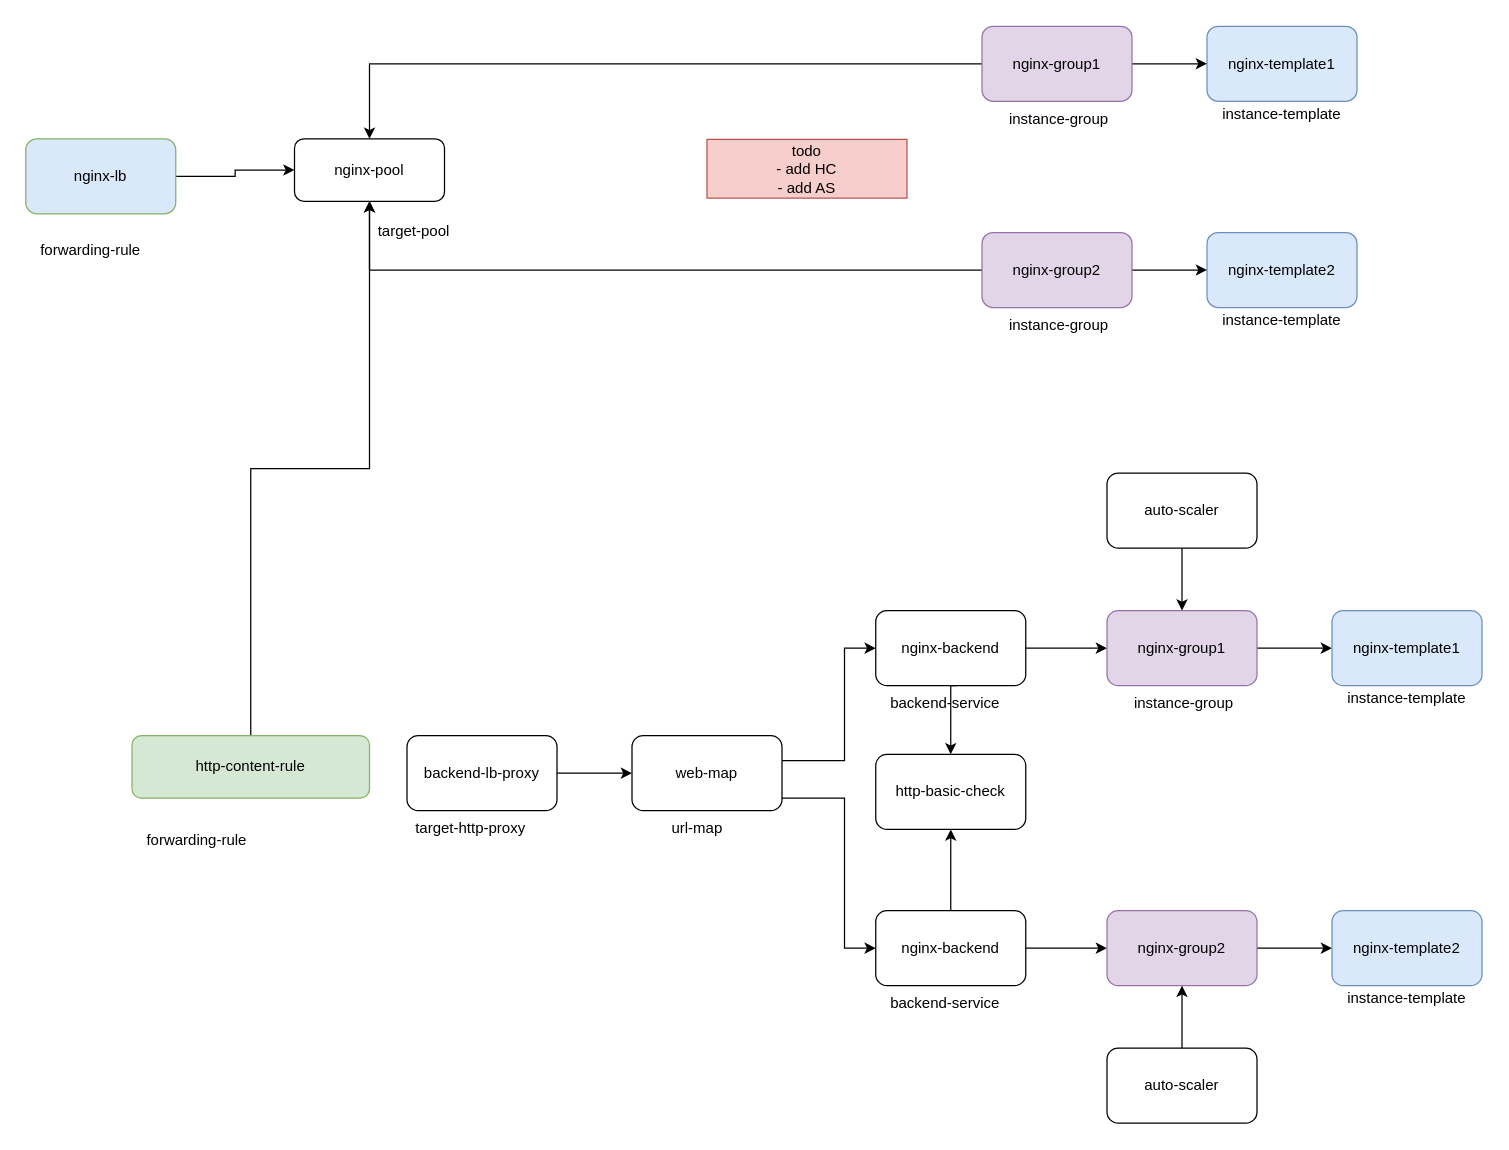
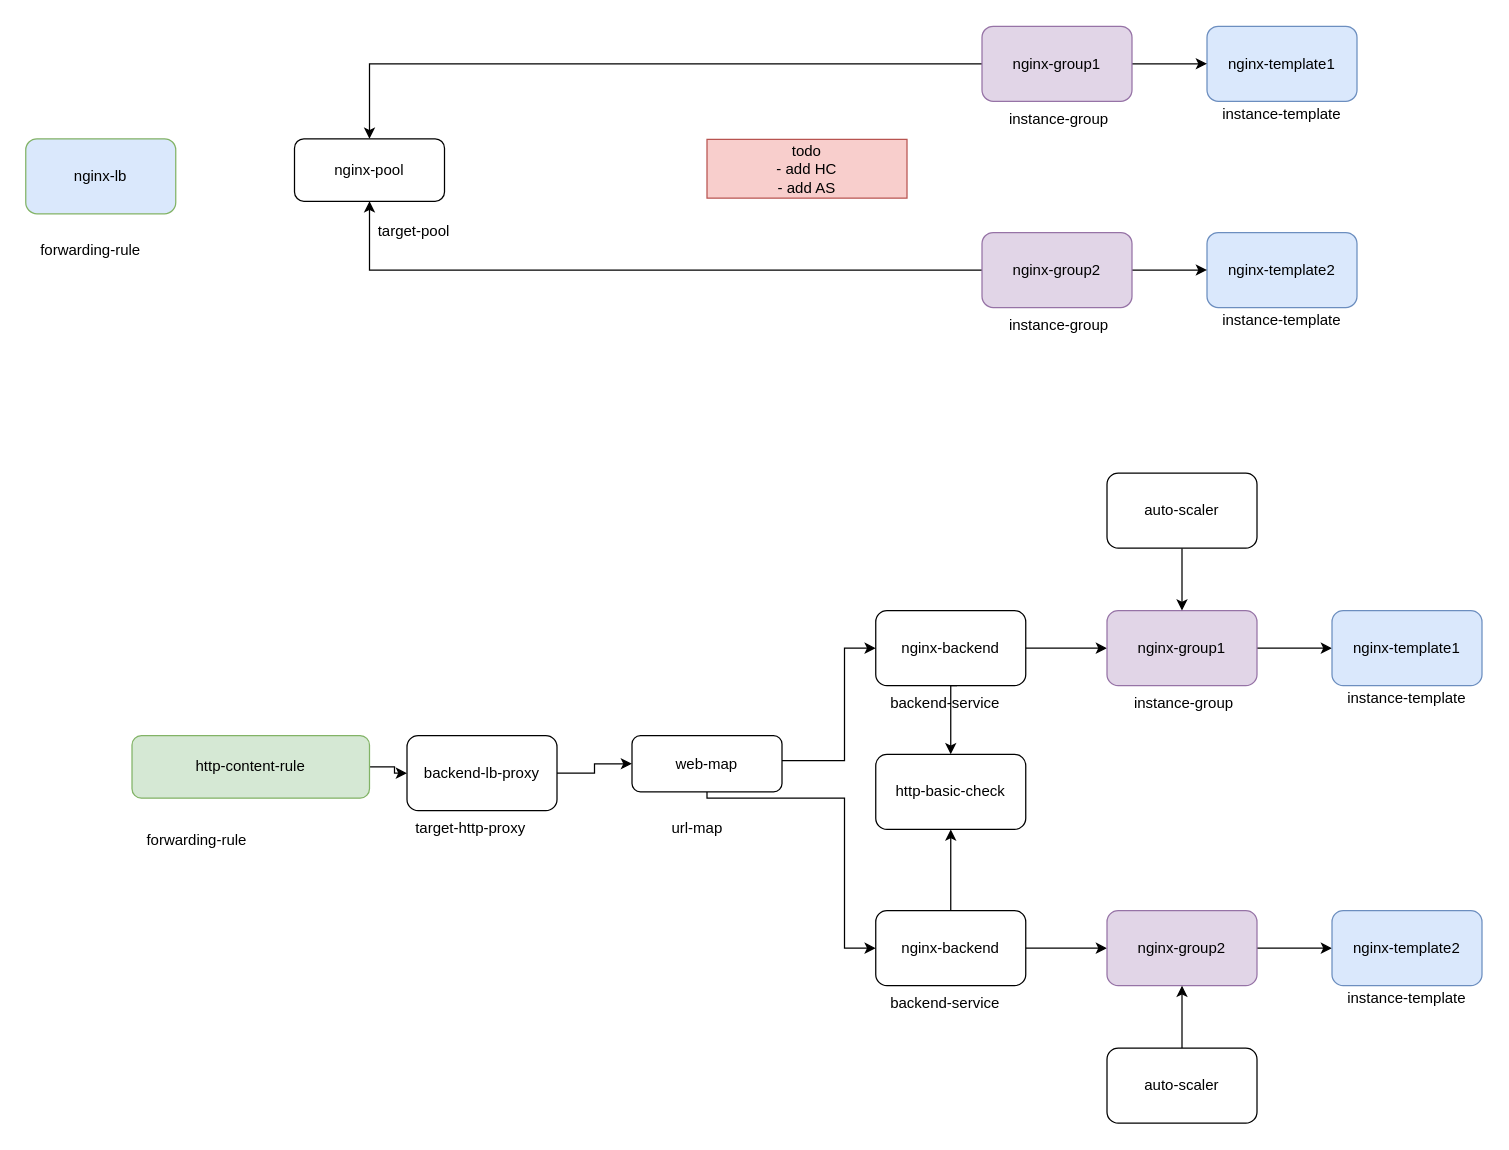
edge "nginx-lb" -> "nginx-pool": removed
edge "http-content-rule" -> "nginx-pool": now "http-content-rule" -> "backend-lb-proxy"
node "web-map": size 150x75 -> 150x56
